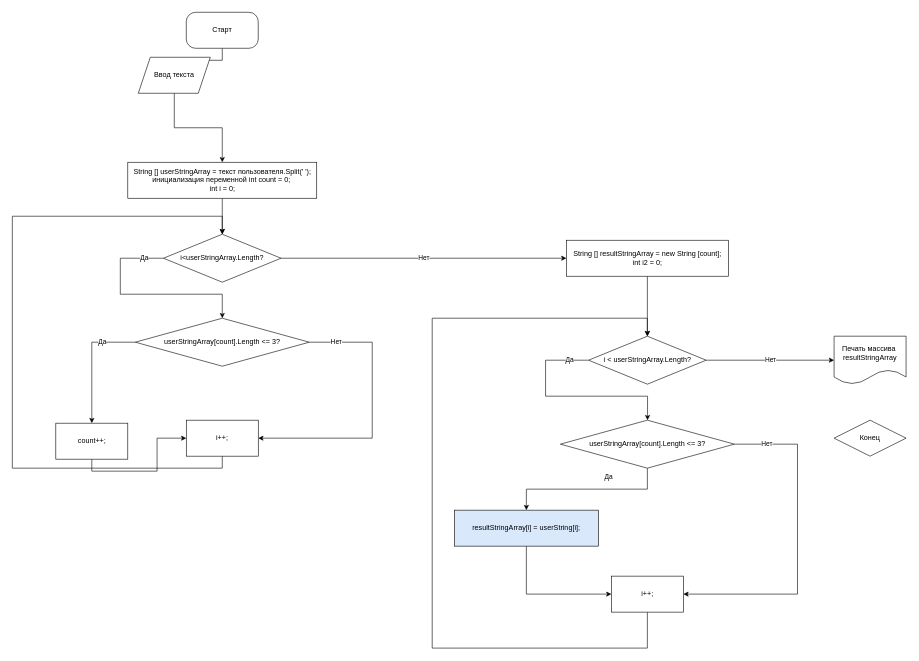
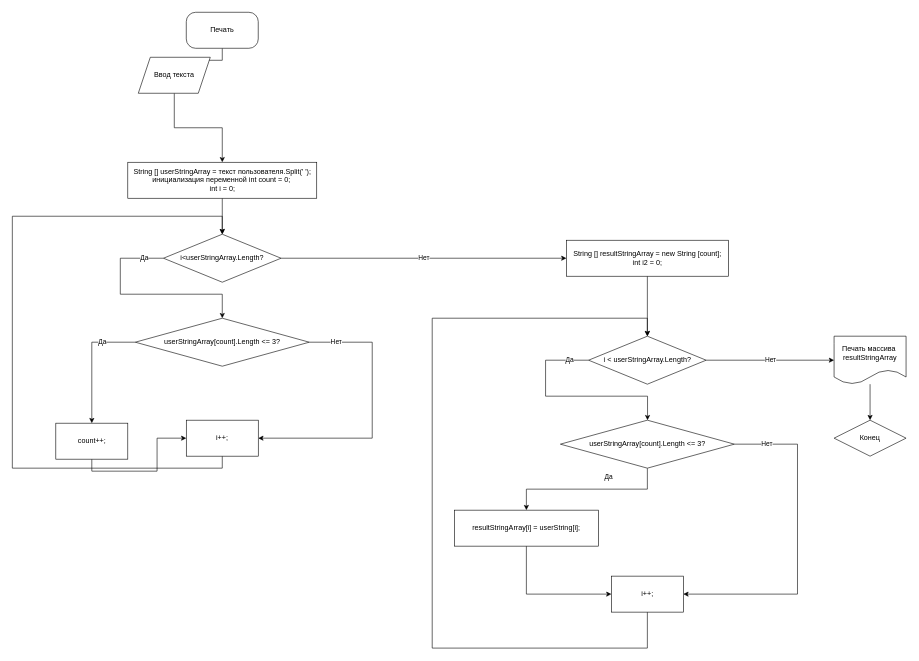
node "Старт": label "Старт" -> "Печать"
edge "Печать массива resultStringArray" -> "Конец": added
node "resultStringArray[i] = userString[i];": fillcolor #dae8fc -> #ffffff
